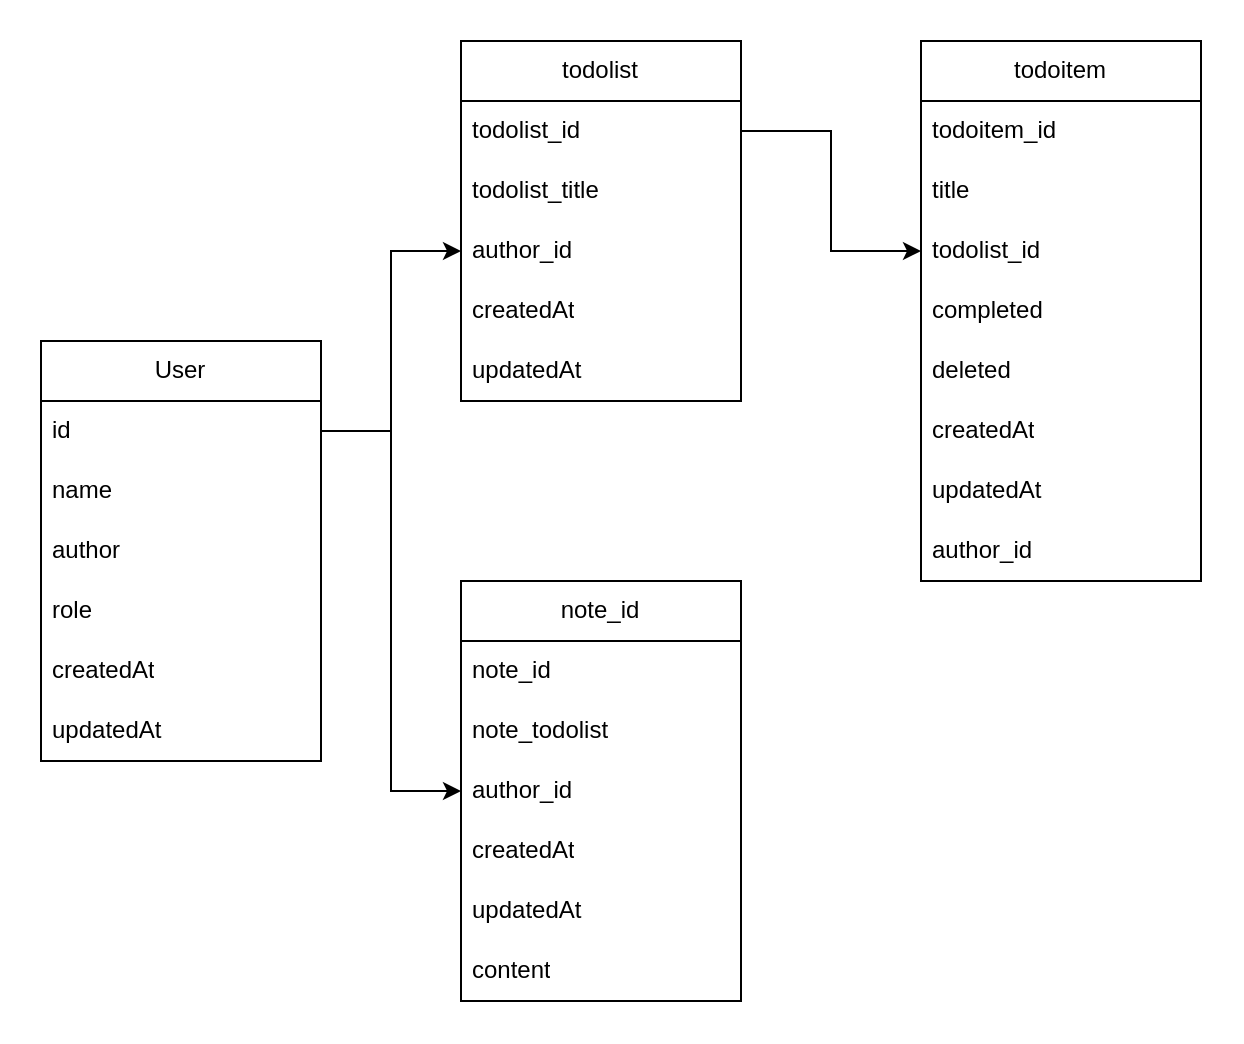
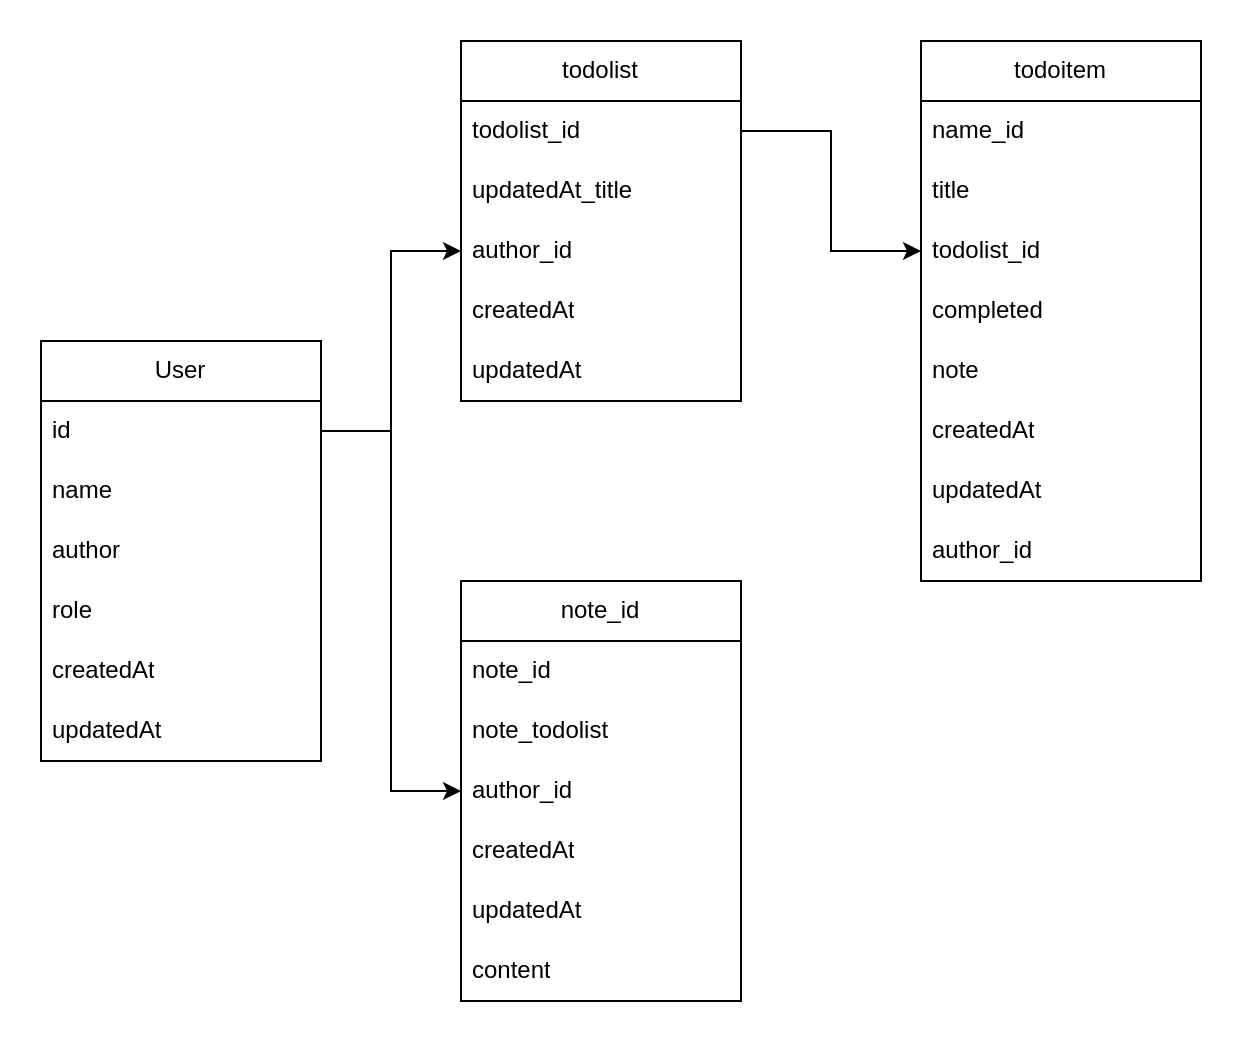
node "todoitem_id": label "todoitem_id" -> "name_id"
node "todolist_title": label "todolist_title" -> "updatedAt_title"
node "deleted": label "deleted" -> "note"
